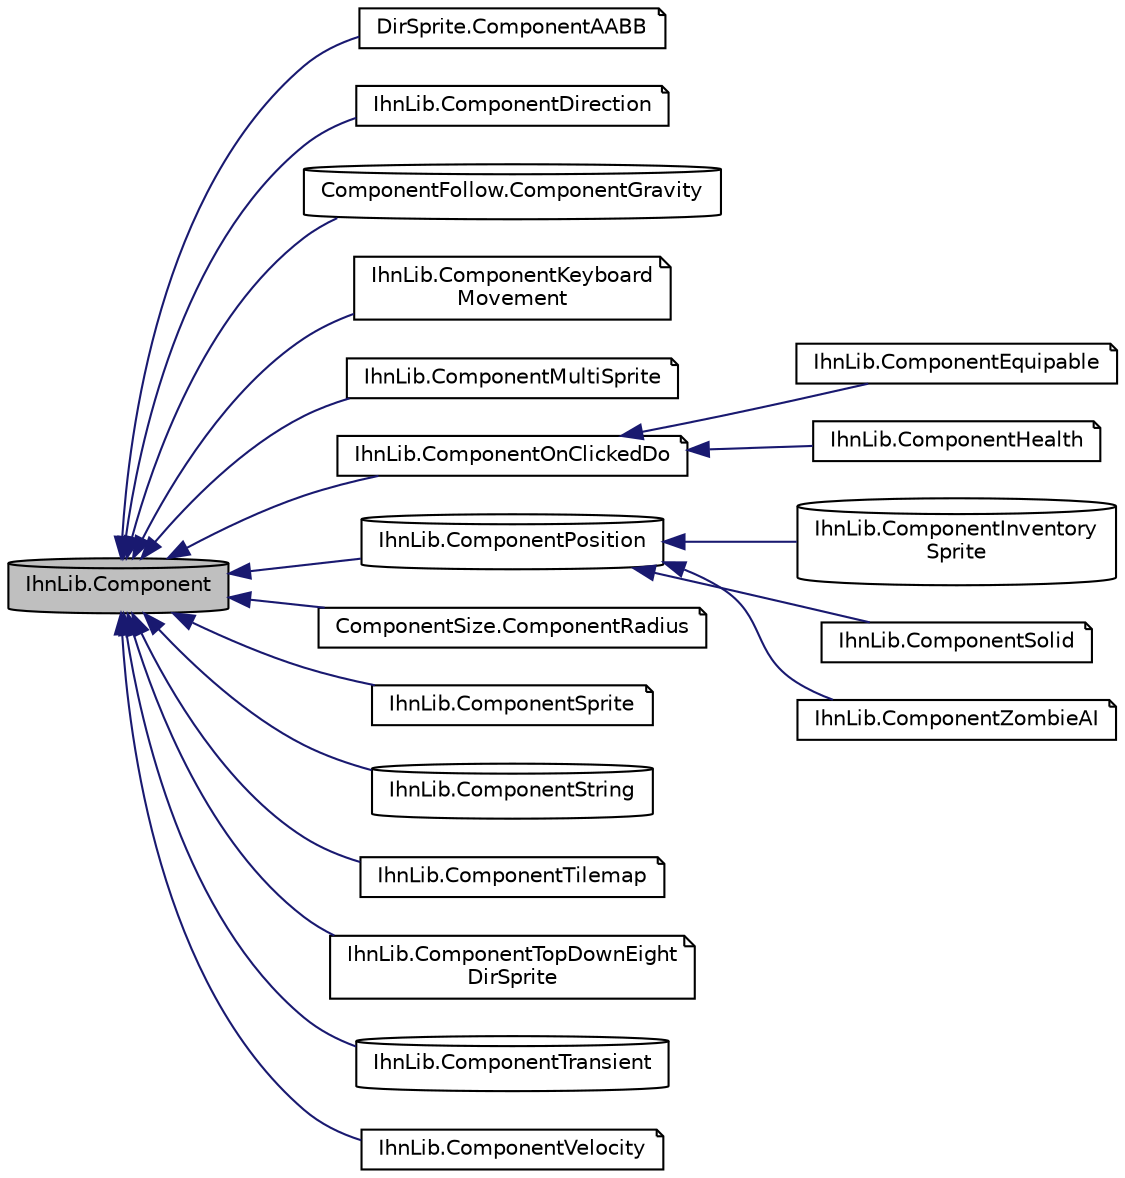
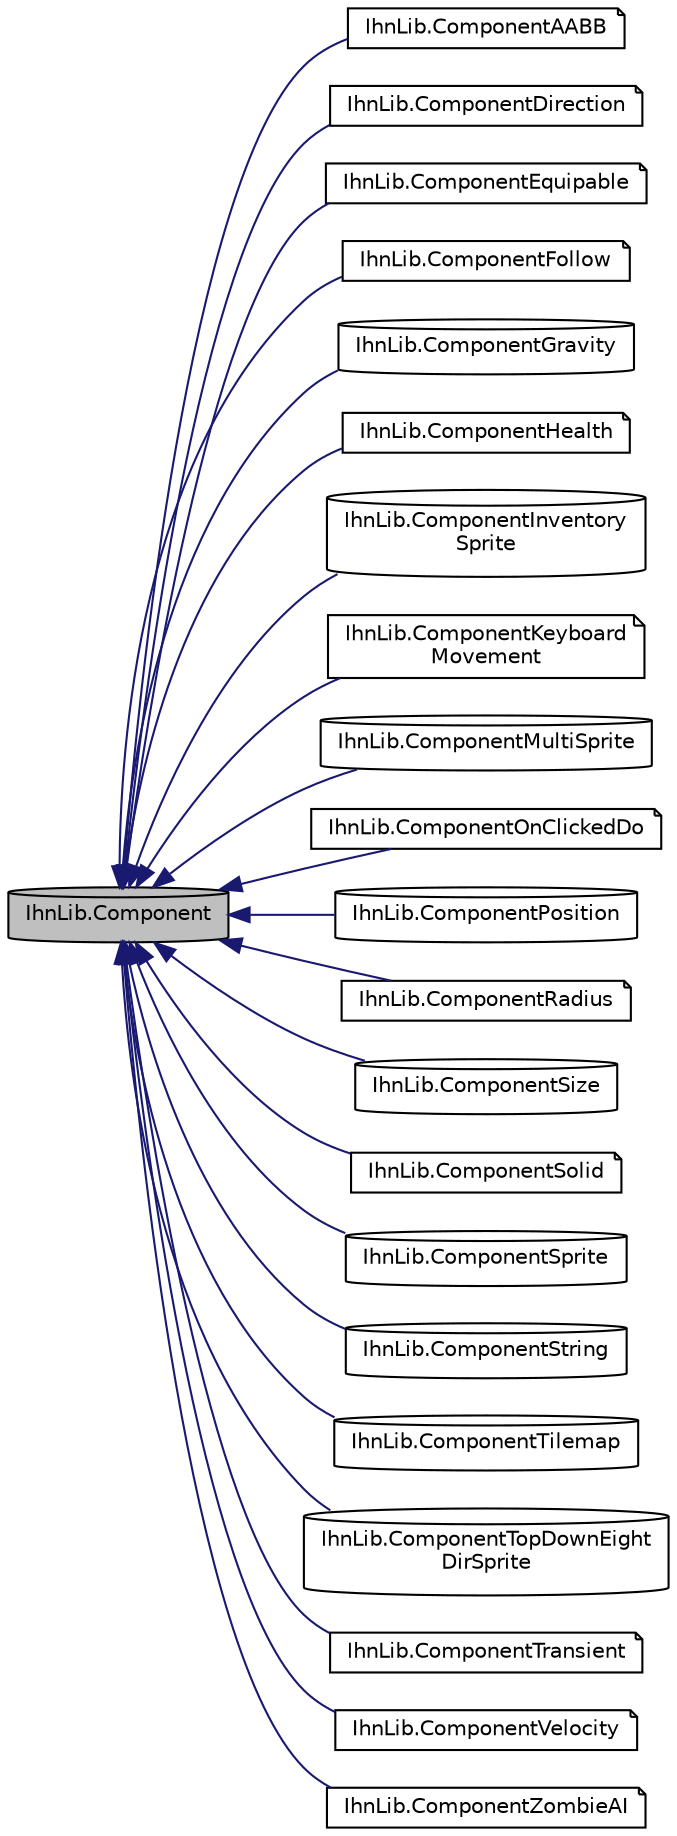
node "DirSprite.ComponentAABB": label "DirSprite.ComponentAABB" -> "IhnLib.ComponentAABB"
node "ComponentFollow.ComponentGravity": label "ComponentFollow.ComponentGravity" -> "IhnLib.ComponentGravity"
node "IhnLib.ComponentFollow": added
node "IhnLib.ComponentMultiSprite": shape note -> cylinder
edge "IhnLib.ComponentEquipable" -> "IhnLib.ComponentOnClickedDo": now "IhnLib.ComponentEquipable" -> "IhnLib.Component"
edge "IhnLib.ComponentHealth" -> "IhnLib.ComponentOnClickedDo": now "IhnLib.ComponentHealth" -> "IhnLib.Component"
edge "IhnLib.ComponentInventory Sprite" -> "IhnLib.ComponentPosition": now "IhnLib.ComponentInventory Sprite" -> "IhnLib.Component"
edge "IhnLib.ComponentSolid" -> "IhnLib.ComponentPosition": now "IhnLib.ComponentSolid" -> "IhnLib.Component"
node "ComponentSize.ComponentRadius": label "ComponentSize.ComponentRadius" -> "IhnLib.ComponentRadius"
edge "IhnLib.ComponentZombieAI" -> "IhnLib.ComponentPosition": now "IhnLib.ComponentZombieAI" -> "IhnLib.Component"
node "IhnLib.ComponentSprite": shape note -> cylinder
node "IhnLib.ComponentTilemap": shape note -> cylinder
node "IhnLib.ComponentTopDownEight DirSprite": shape note -> cylinder
node "IhnLib.ComponentTransient": shape cylinder -> note
node "IhnLib.ComponentSize": added
